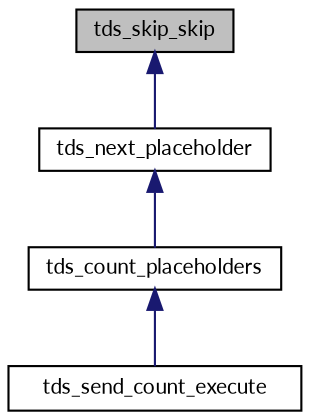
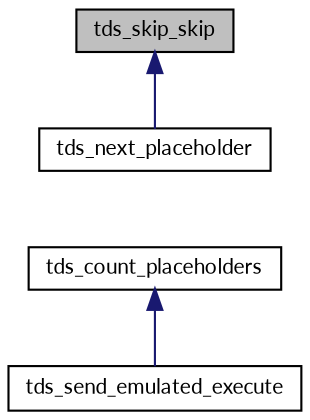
edge "tds_count_placeholders" -> "tds_next_placeholder": removed
node "tds_send_count_execute": label "tds_send_count_execute" -> "tds_send_emulated_execute"
